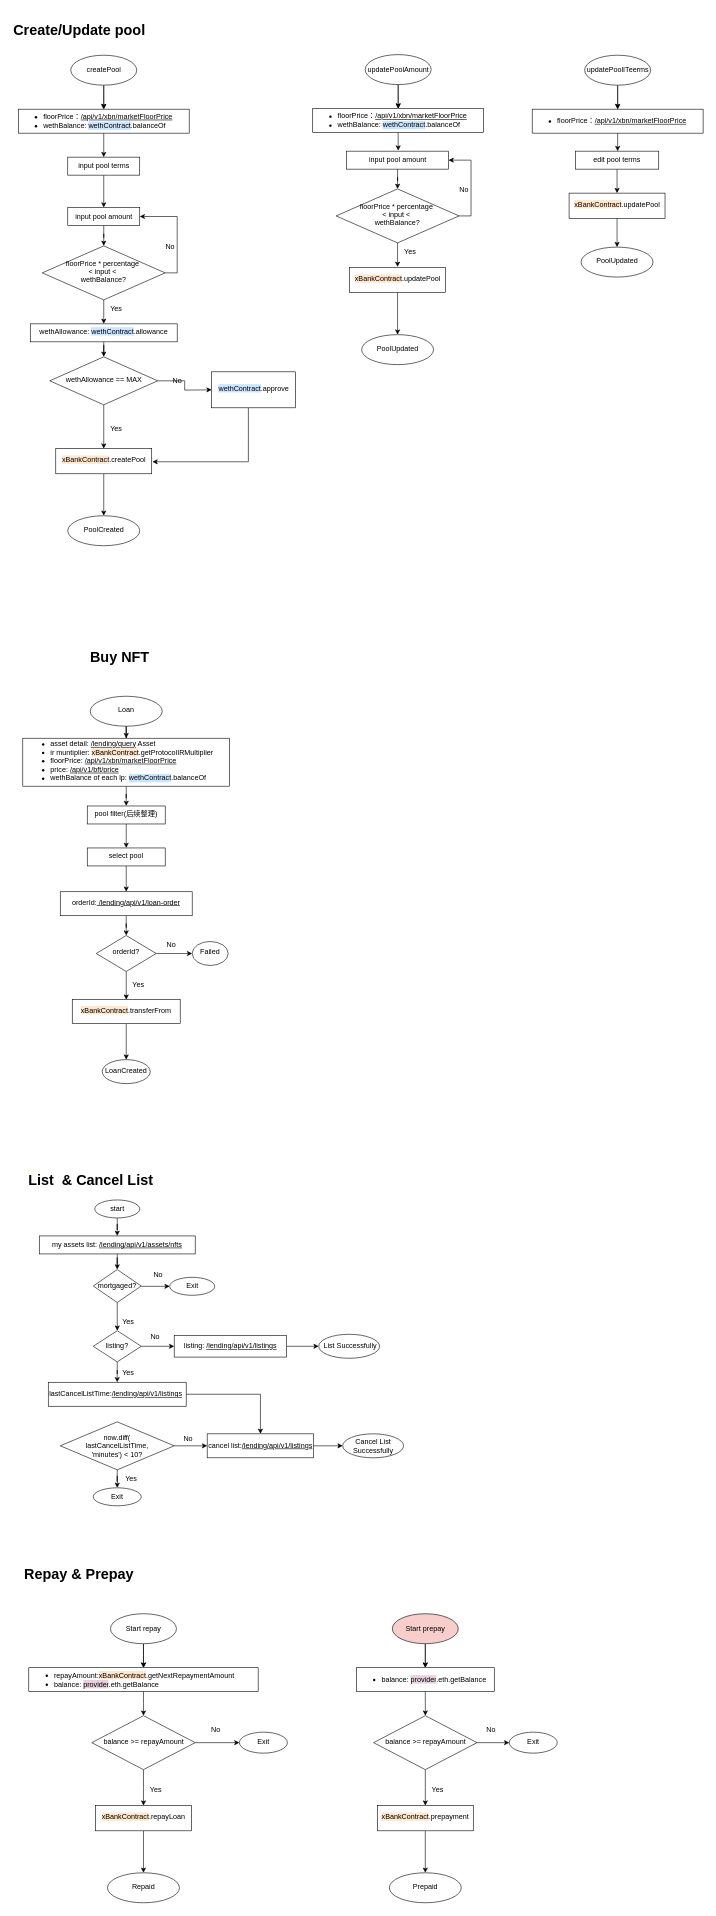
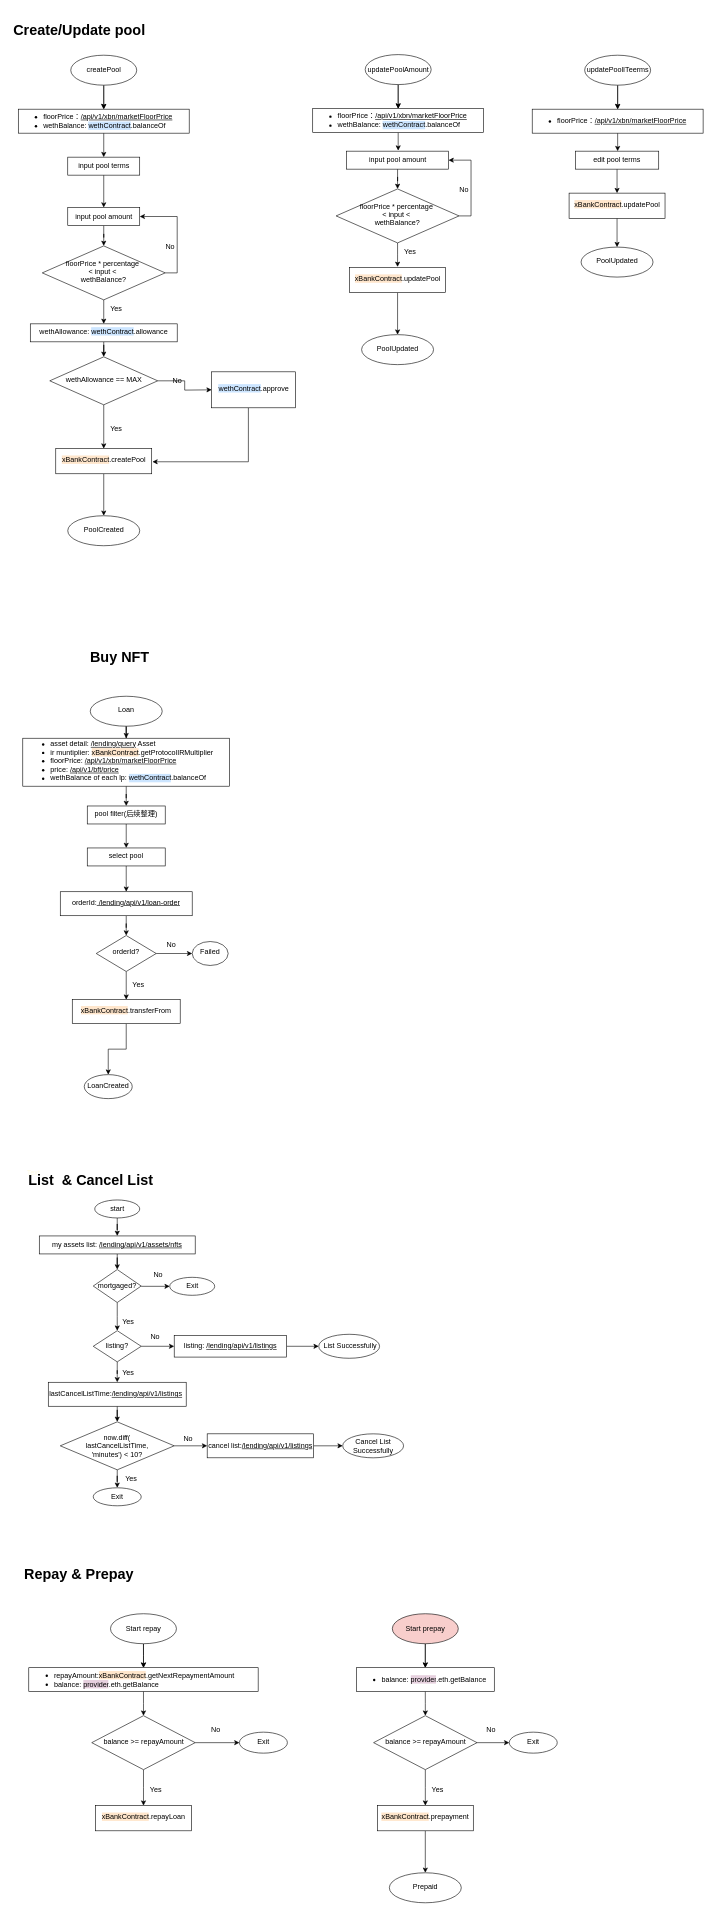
node "LoanCreated": moved (126, 1072) -> (108, 1087)
edge "lastCancelListTime:/lending/api/v1/listings" -> "cancel list:/lending/api/v1/listings": now "lastCancelListTime:/lending/api/v1/listings" -> "now.diff( lastCancelListTime, 'minutes') < 10?"
edge "xBankContract.repayLoan" -> "Repaid": removed
node "Repaid": removed
